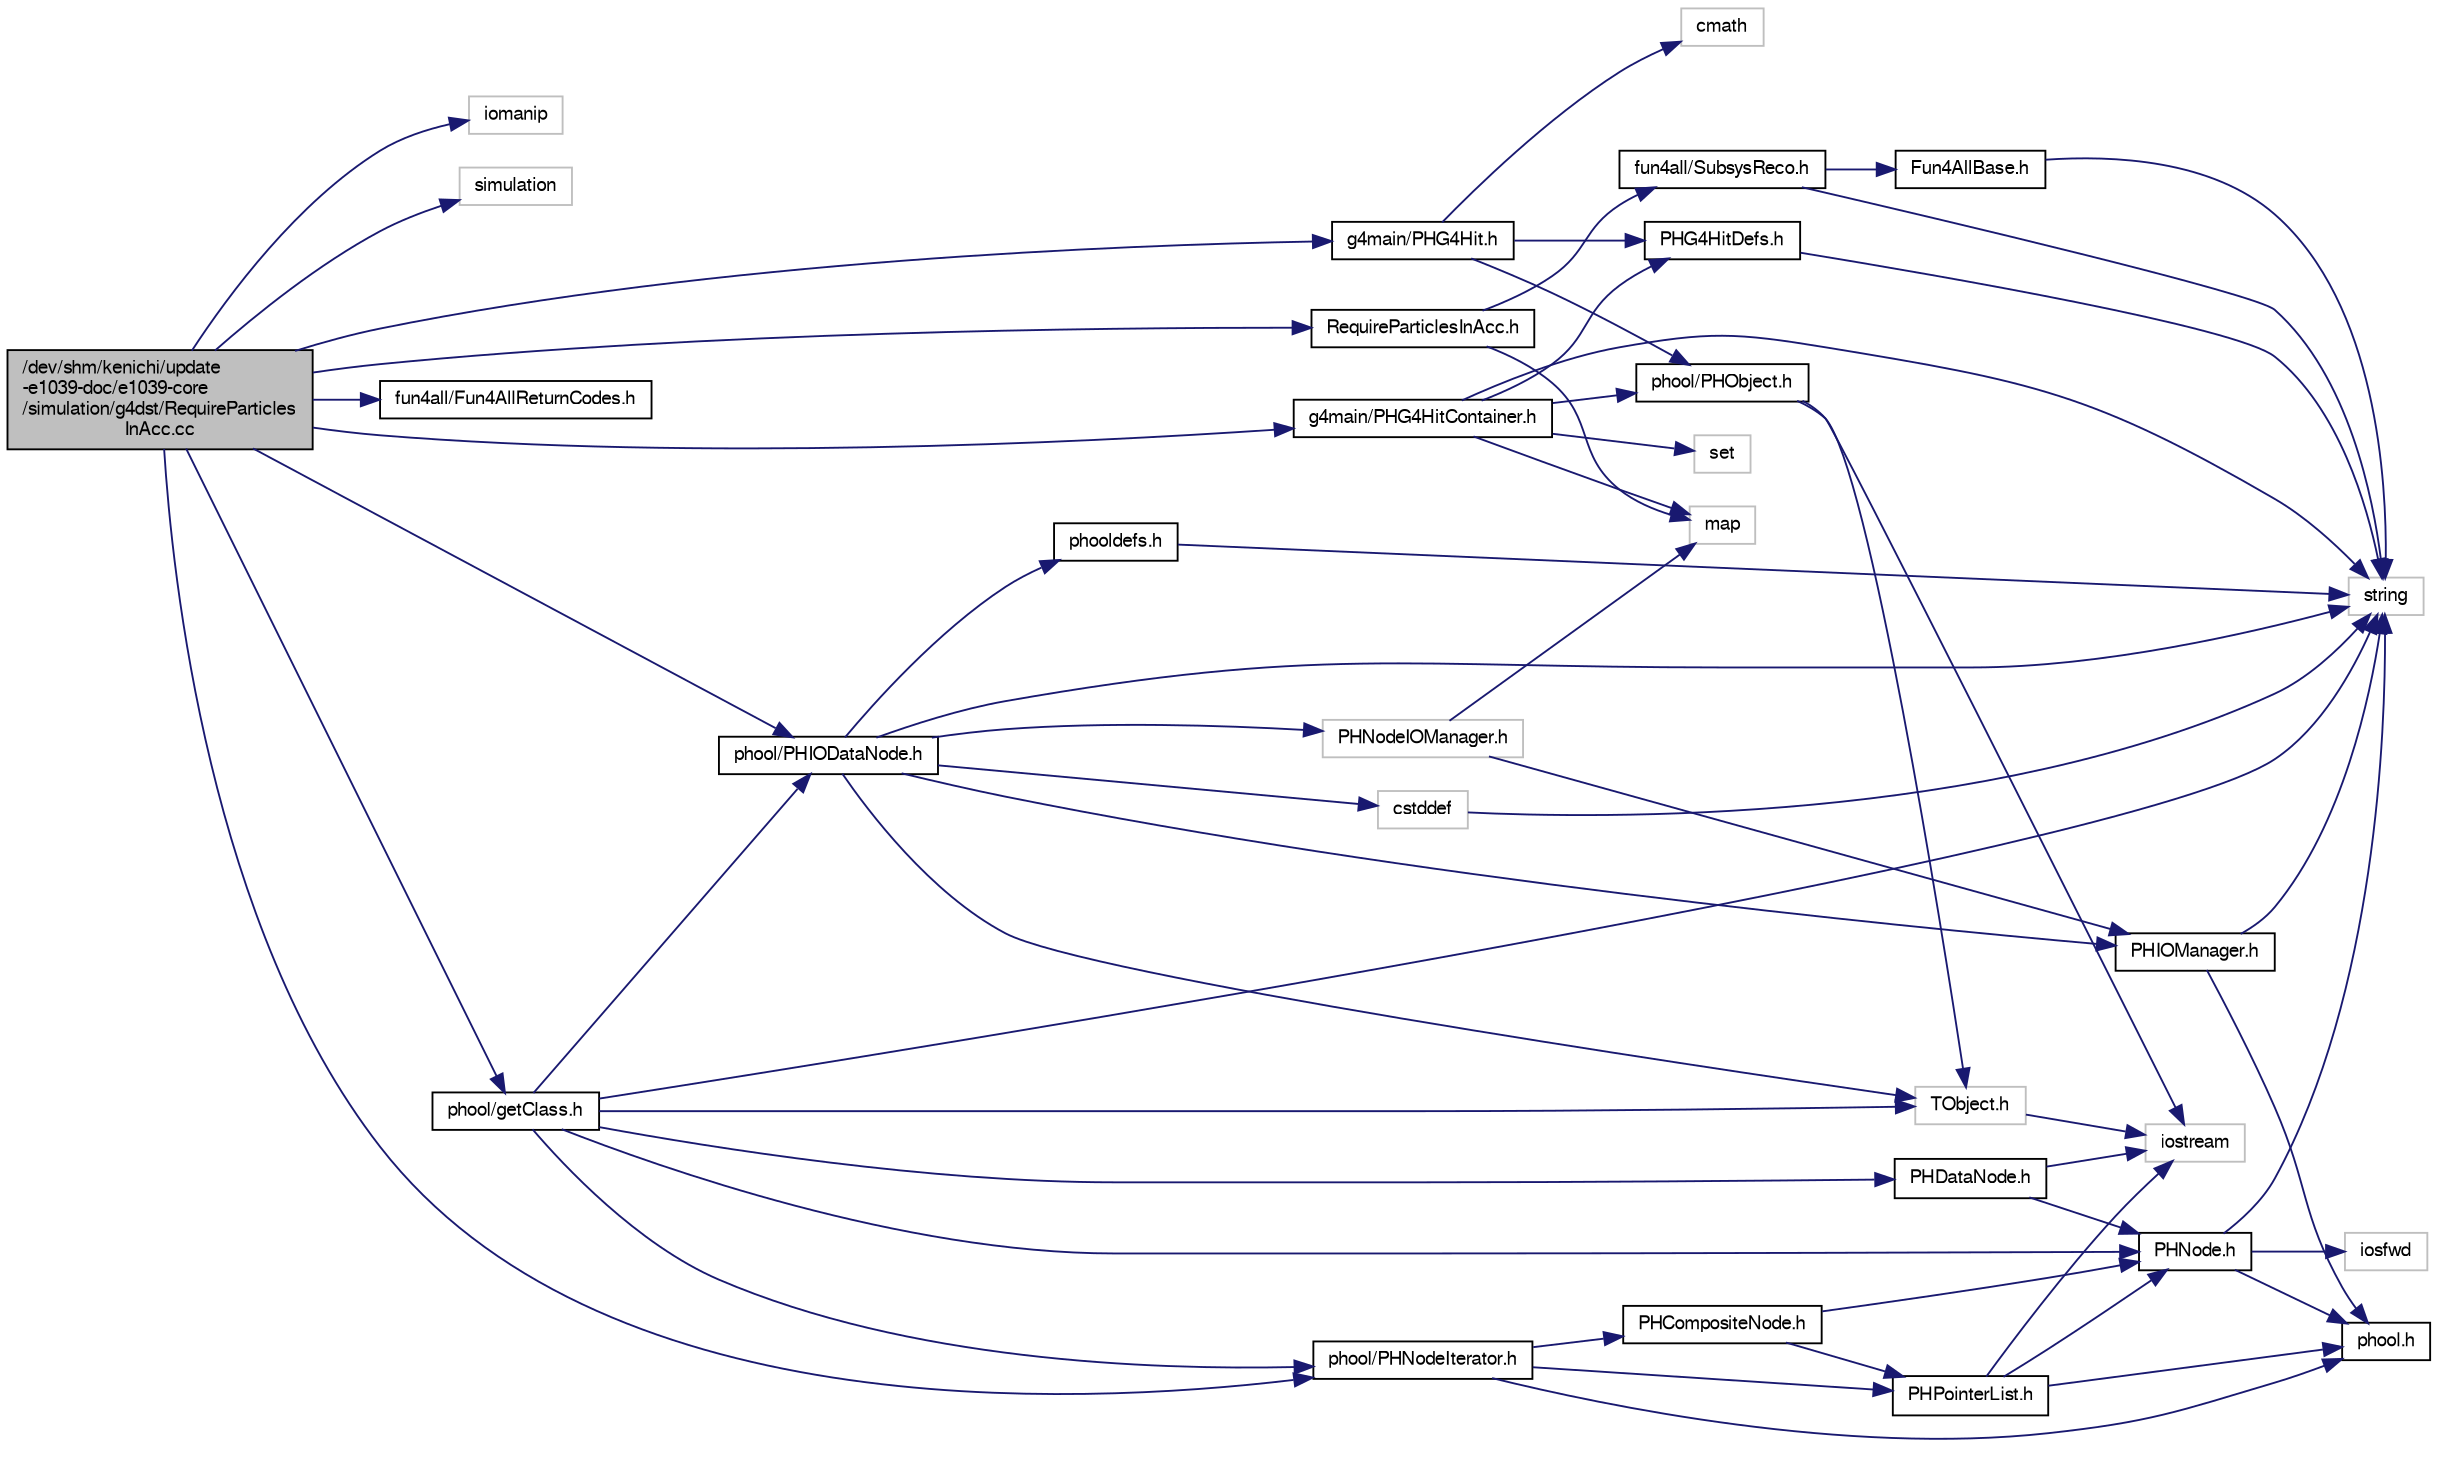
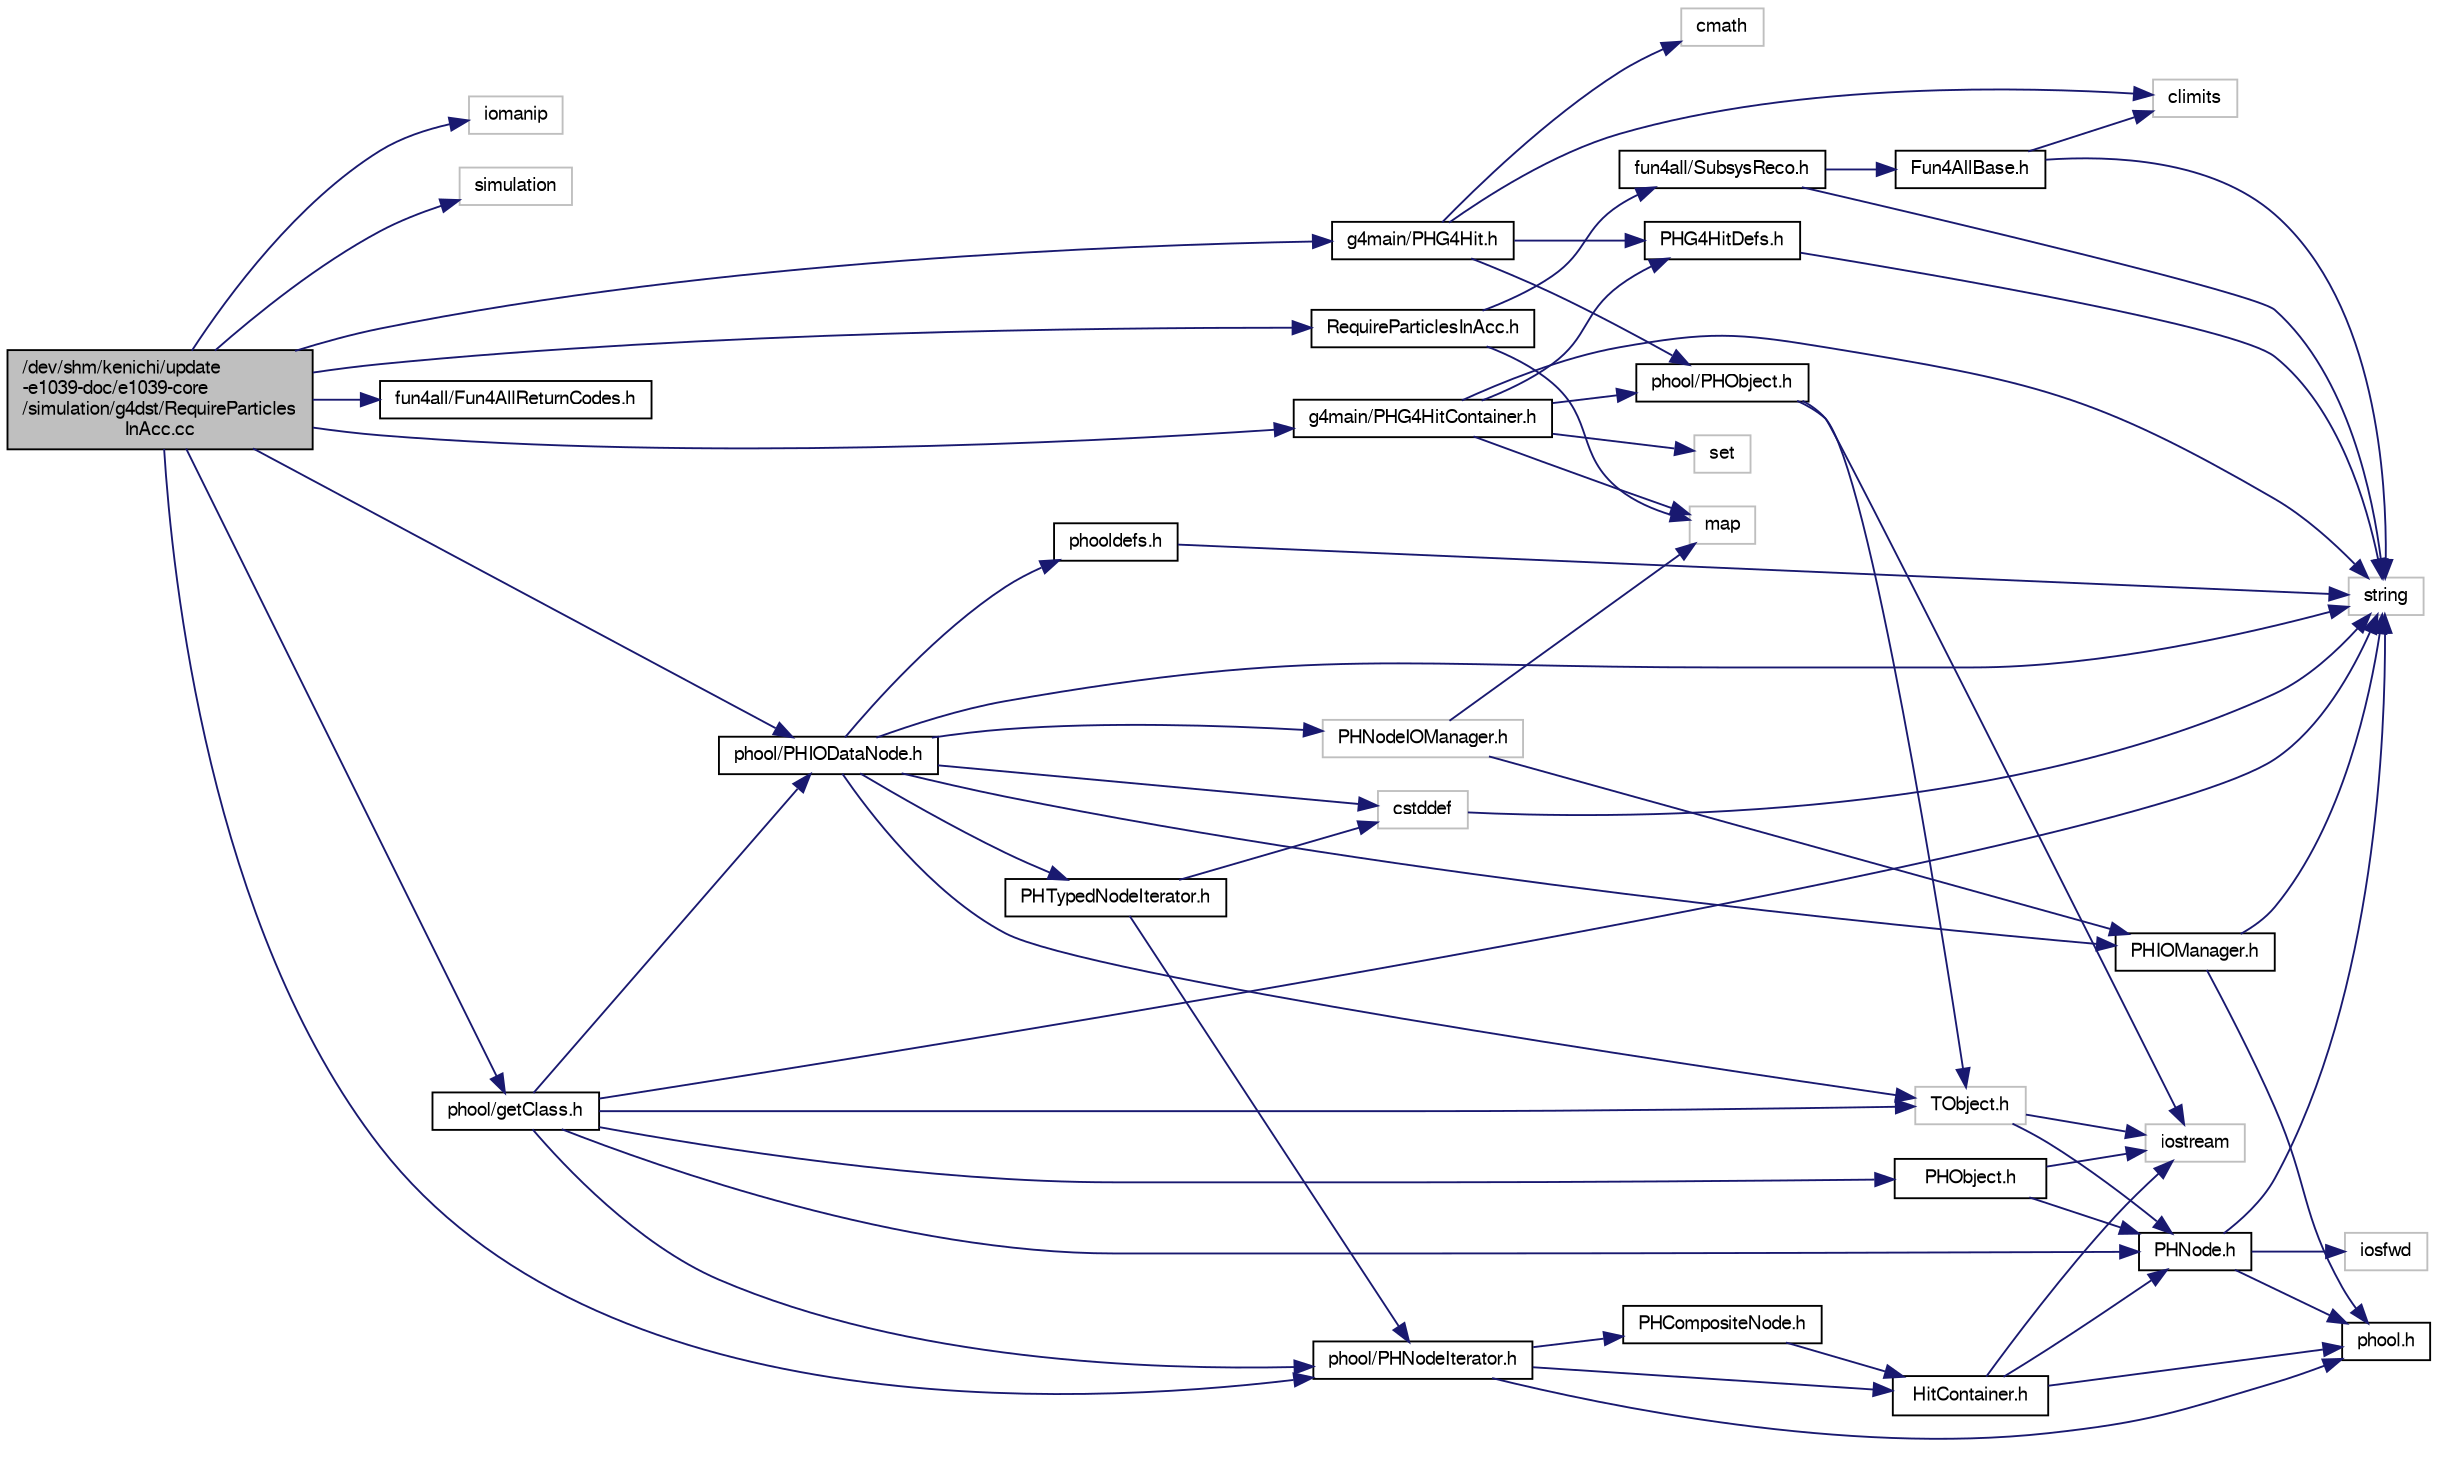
node "climits": added
node "PHTypedNodeIterator.h": added
node "PHDataNode.h": label "PHDataNode.h" -> "PHObject.h"
edge "PHCompositeNode.h" -> "PHNode.h": now "TObject.h" -> "PHNode.h"
node "PHPointerList.h": label "PHPointerList.h" -> "HitContainer.h"
